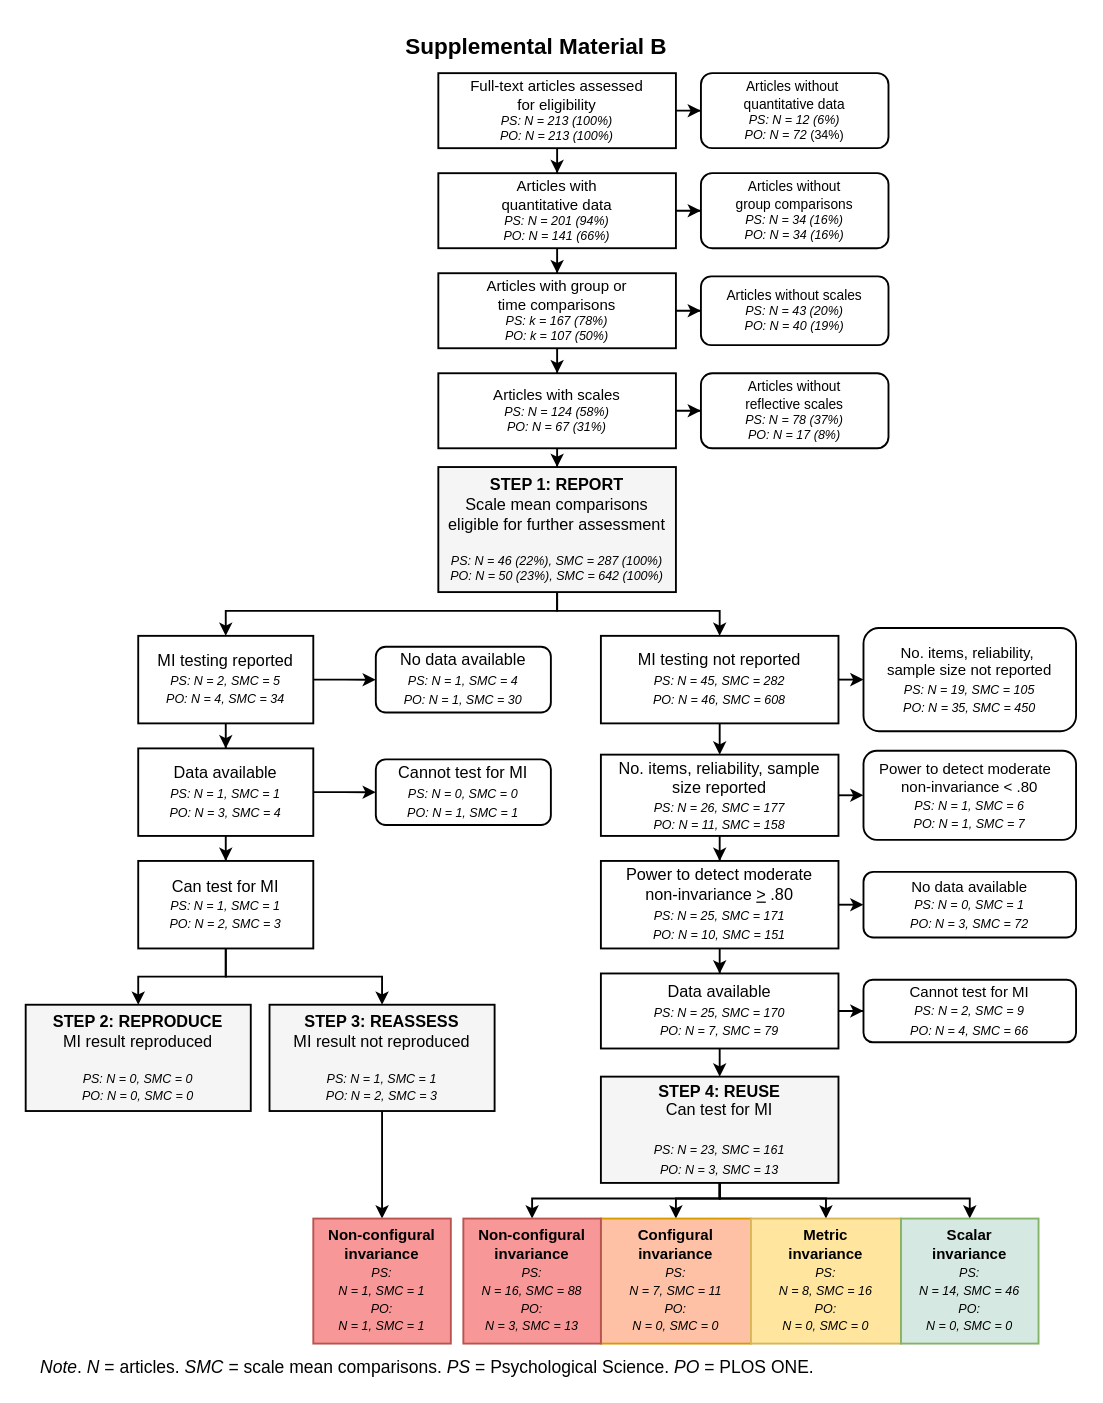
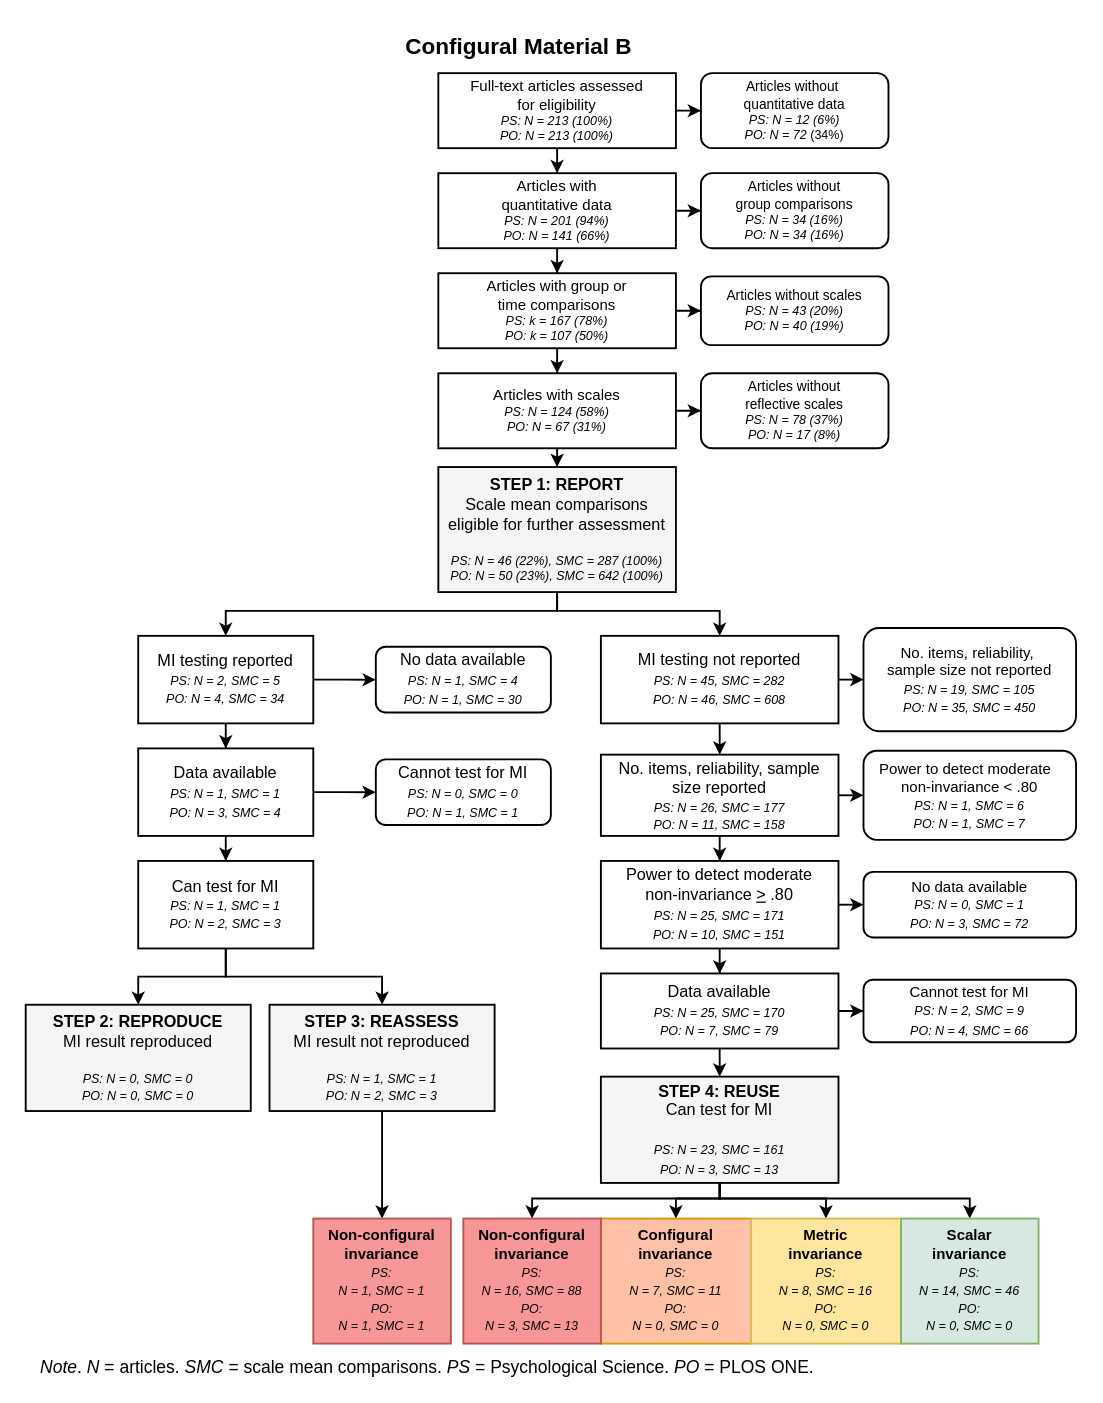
node "Supplemental Material B": label "Supplemental Material B" -> "Configural Material B"
